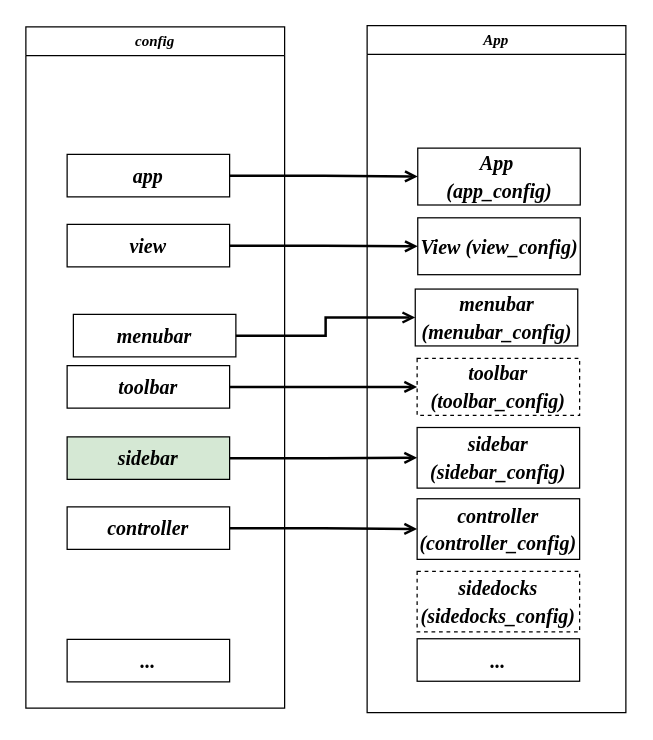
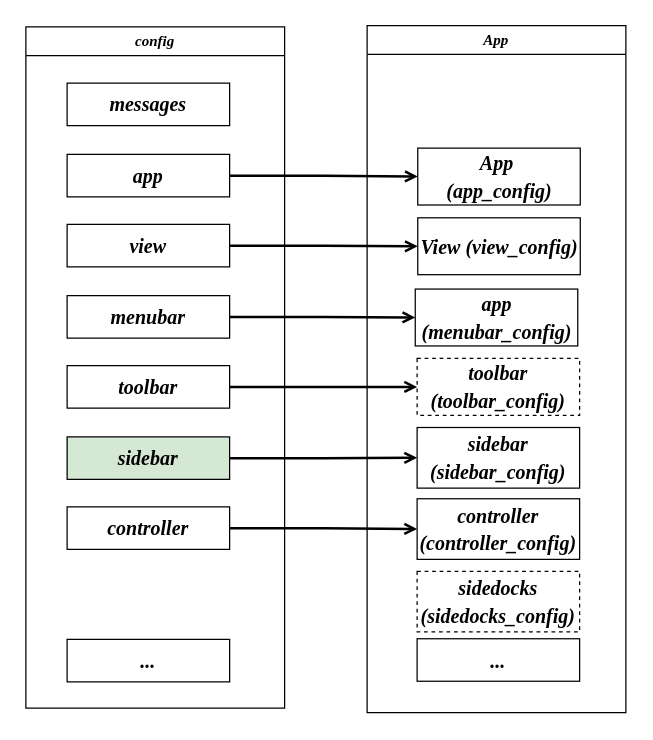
node "messages": added
node "menubar (menubar_config)": label "menubar (menubar_config)" -> "app (menubar_config)"
node "menubar": moved (154, 336) -> (148, 317)
